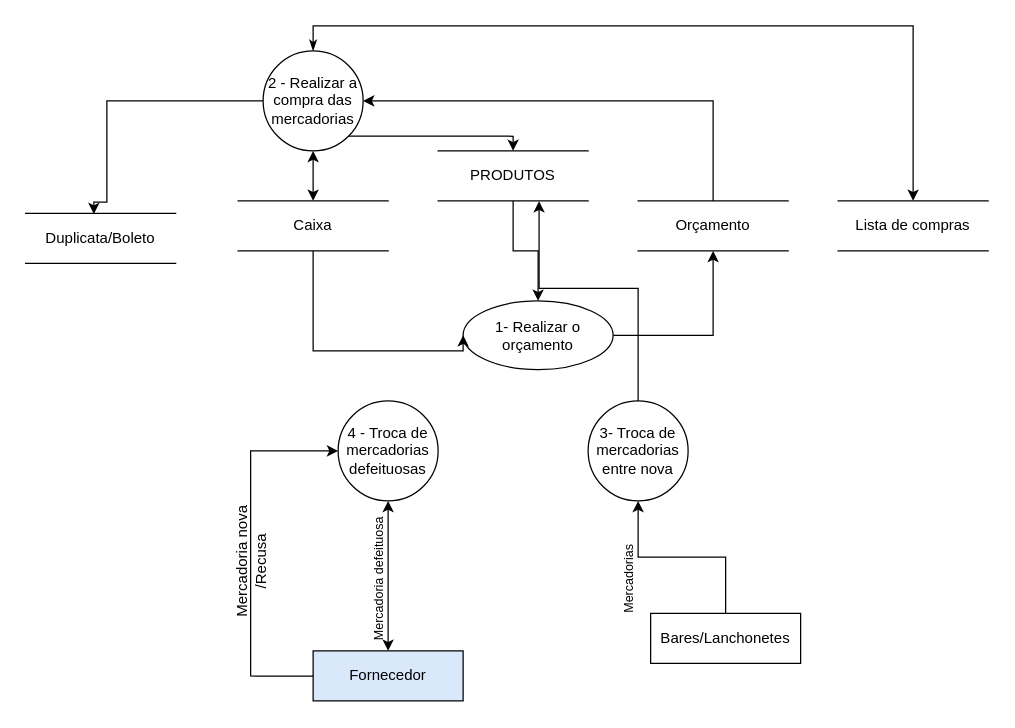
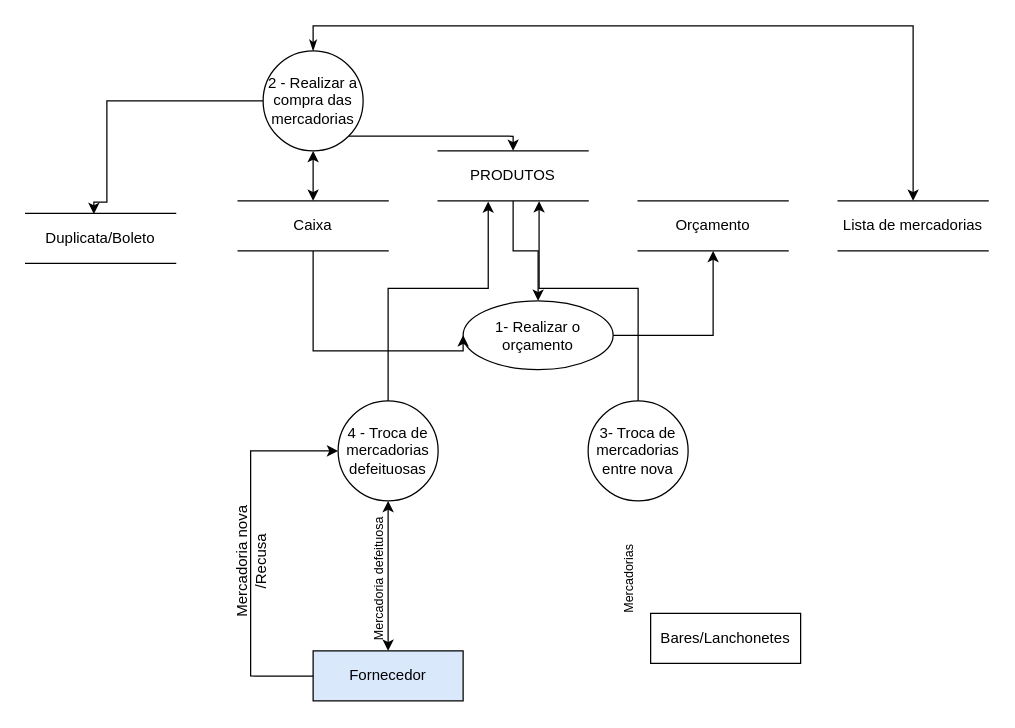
edge "Orçamento" -> "2 - Realizar a compra das mercadorias": removed
node "Lista de compras": label "Lista de compras" -> "Lista de mercadorias"
edge "4 - Troca de mercadorias defeituosas" -> "PRODUTOS": added
edge "Bares/Lanchonetes" -> "3- Troca de mercadorias entre nova": removed
